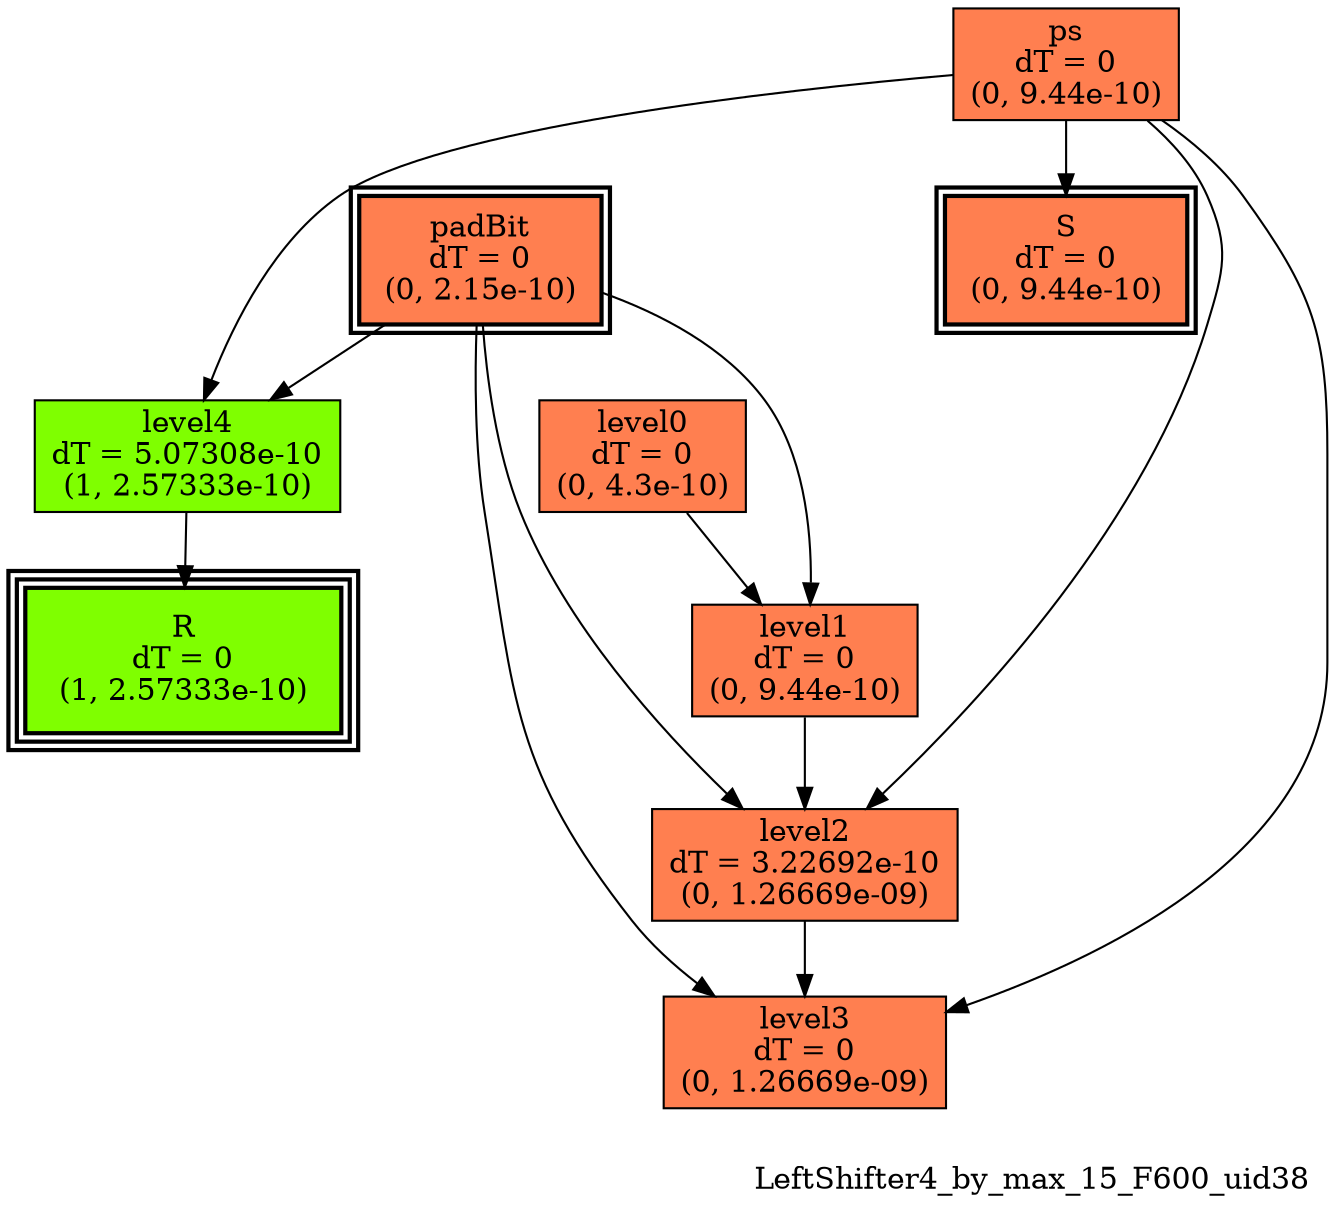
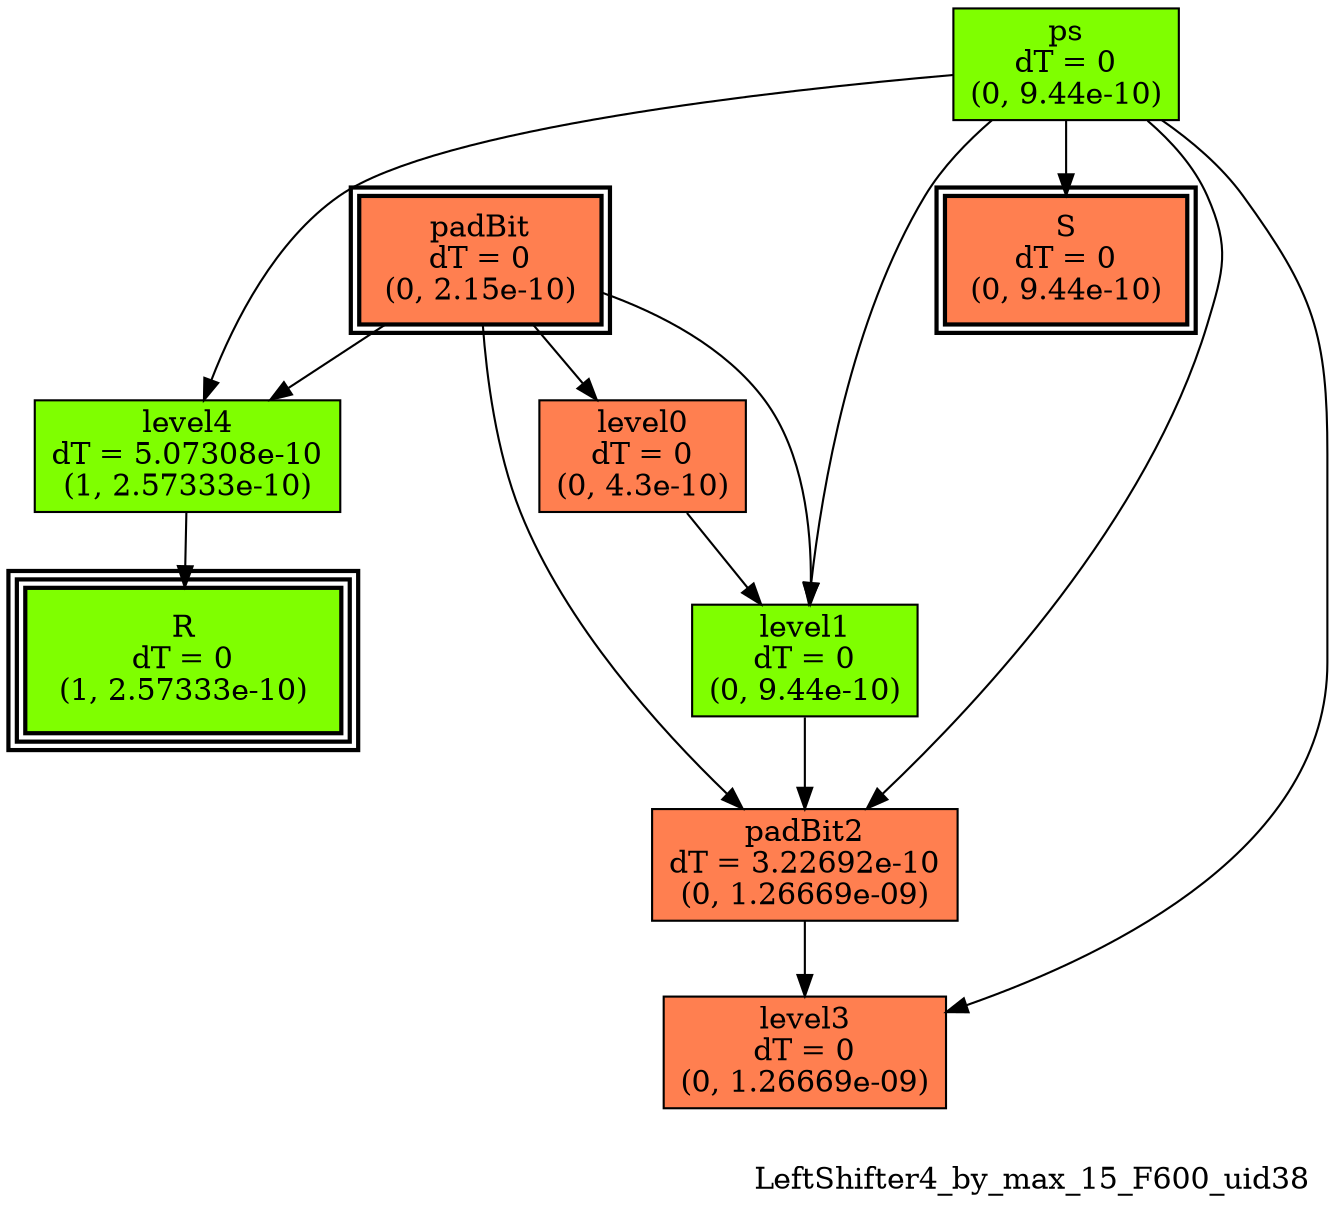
node "ps dT = 0 (0, 9.44e-10)": fillcolor coral -> chartreuse
edge "ps dT = 0 (0, 9.44e-10)" -> "level1 dT = 0 (0, 9.44e-10)": added
node "level1 dT = 0 (0, 9.44e-10)": fillcolor coral -> chartreuse
edge "padBit dT = 0 (0, 2.15e-10)" -> "level3 dT = 0 (0, 1.26669e-09)": now "padBit dT = 0 (0, 2.15e-10)" -> "level0 dT = 0 (0, 4.3e-10)"
node "level2 dT = 3.22692e-10 (0, 1.26669e-09)": label "level2 dT = 3.22692e-10 (0, 1.26669e-09)" -> "padBit2 dT = 3.22692e-10 (0, 1.26669e-09)"
